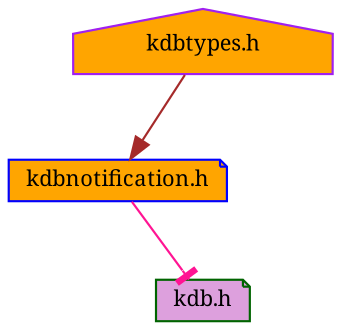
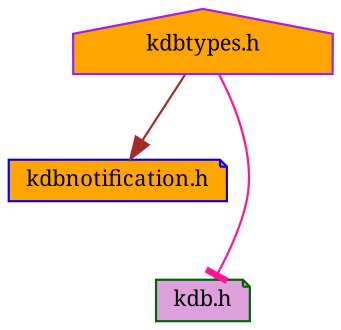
edge "kdbnotification.h" -> "kdb.h": now "kdbtypes.h" -> "kdb.h"
